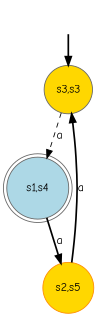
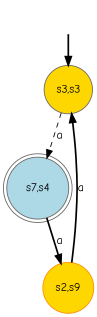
node "s1,s4": label "s1,s4" -> "s7,s4"
node "s2,s5": label "s2,s5" -> "s2,s9"
